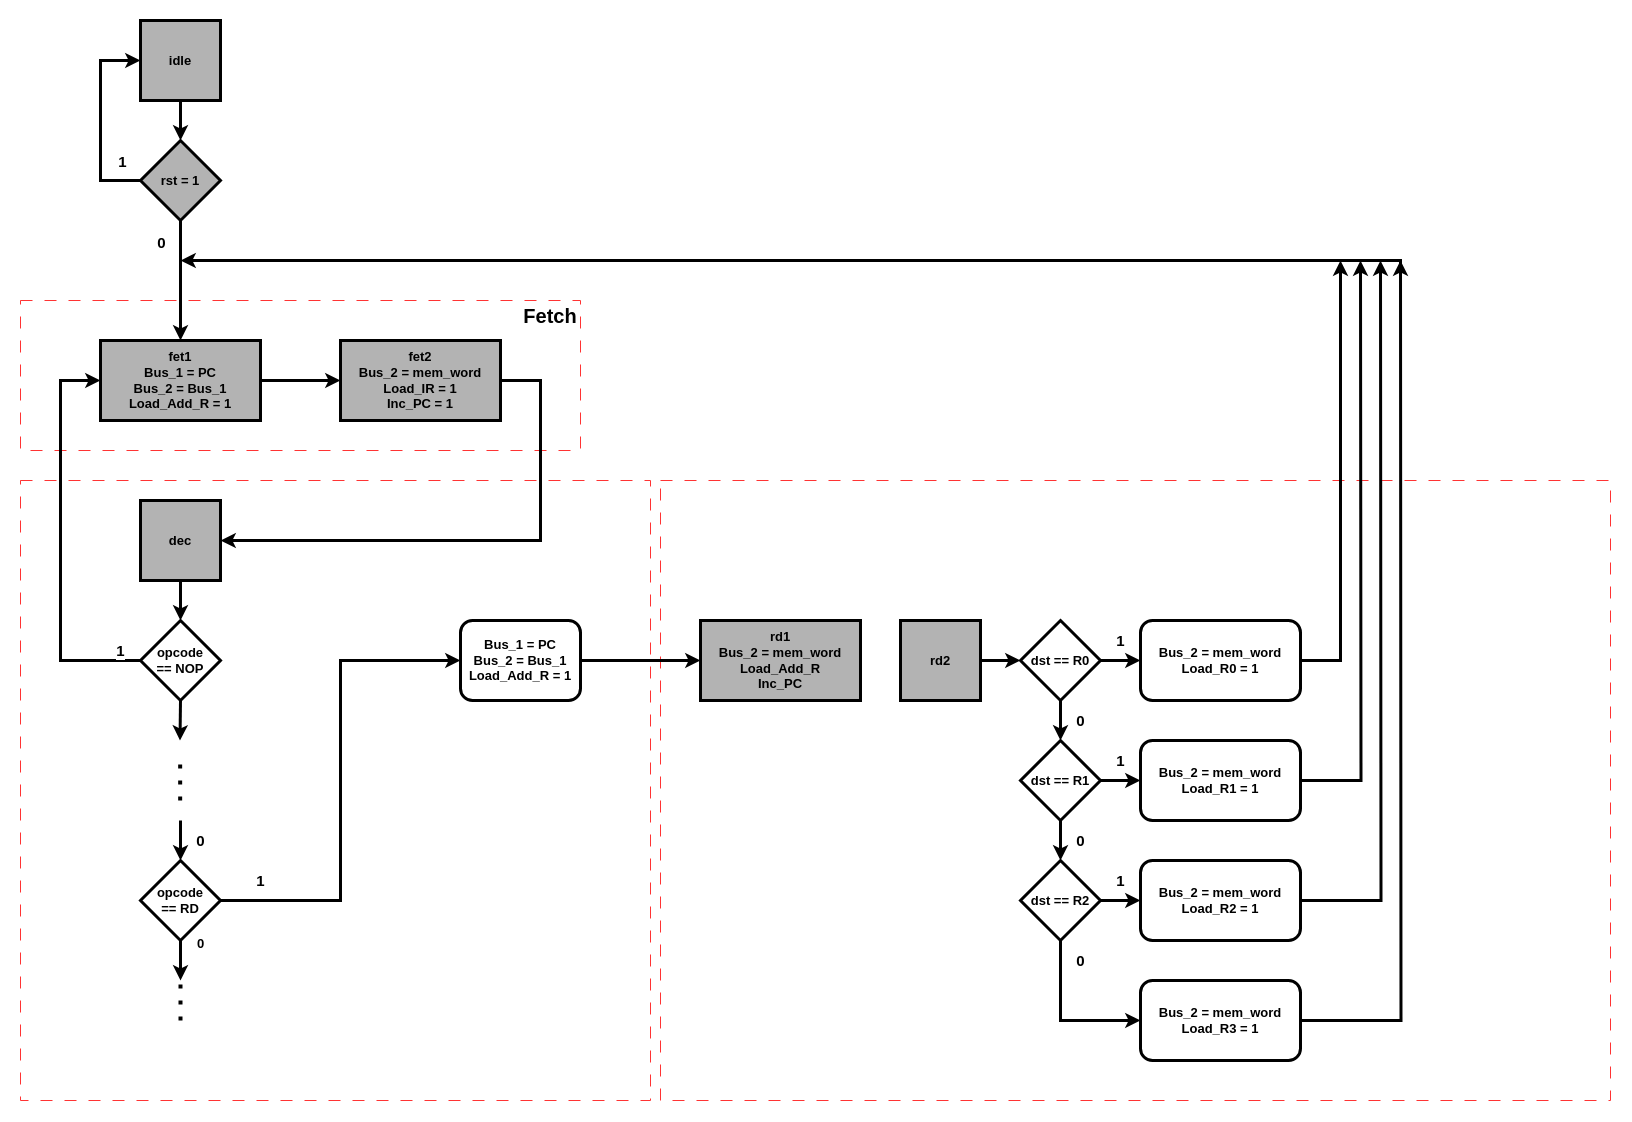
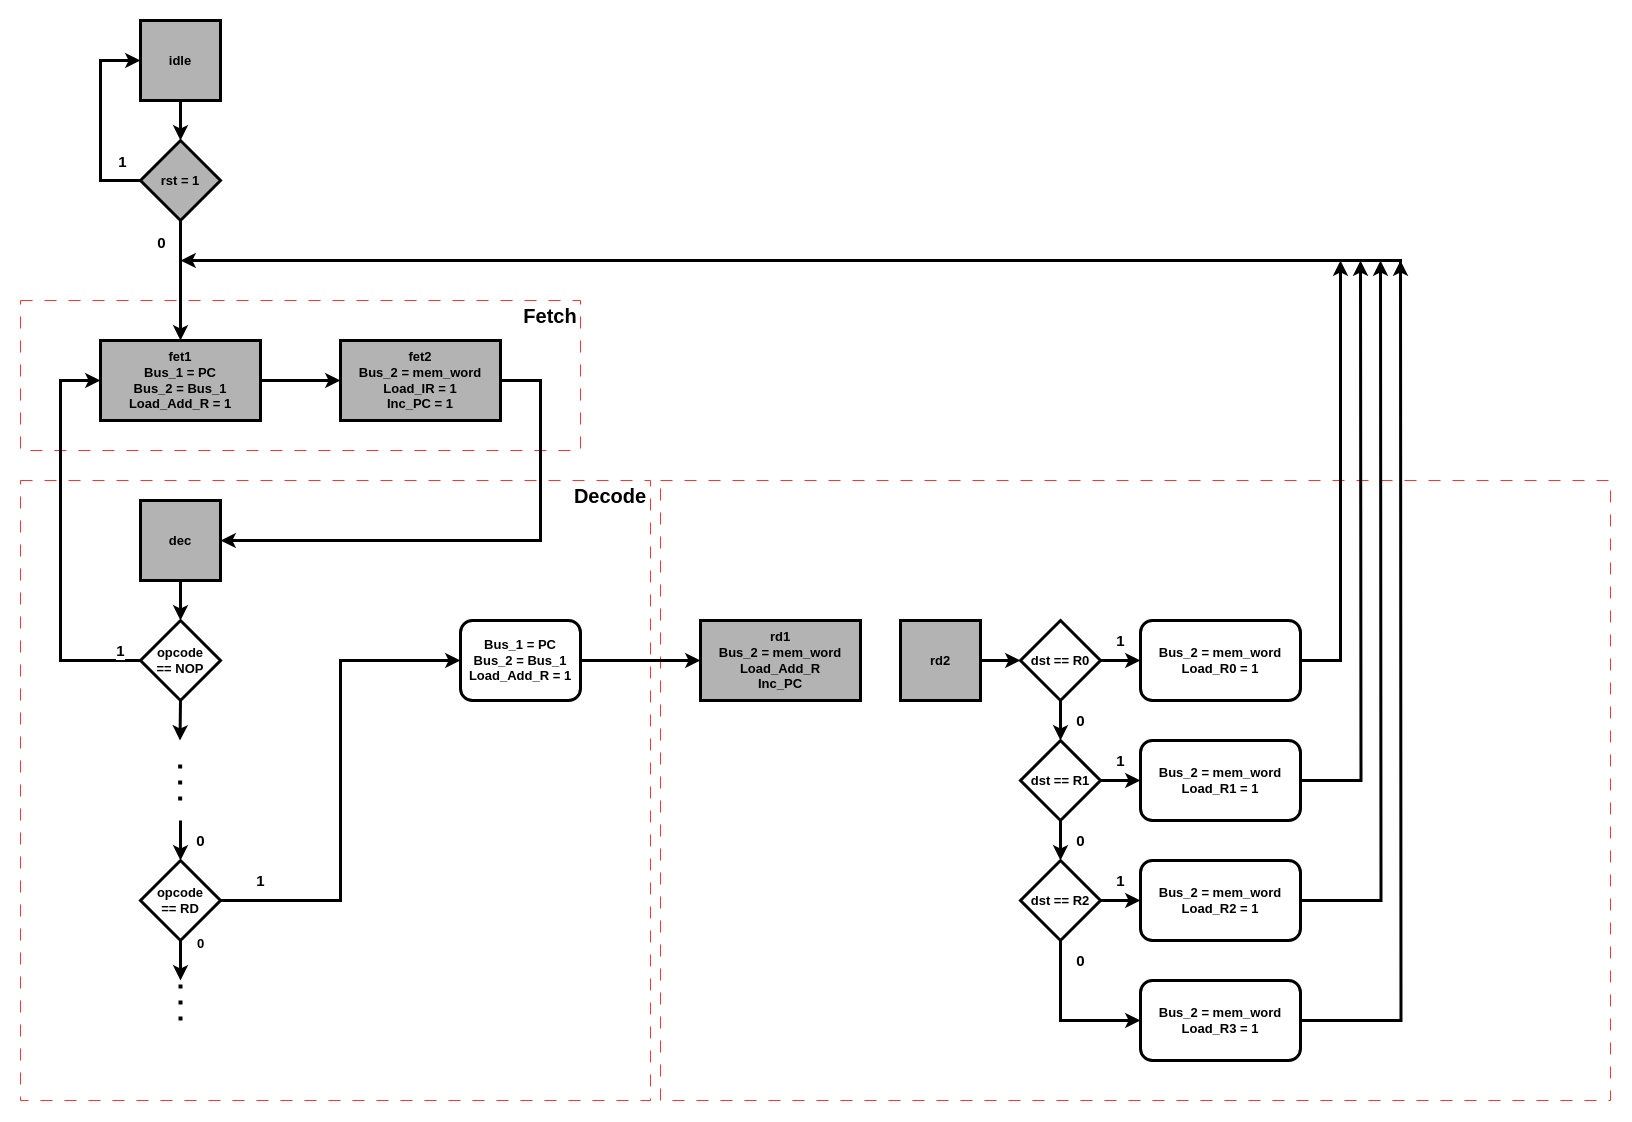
node "Decode": added
